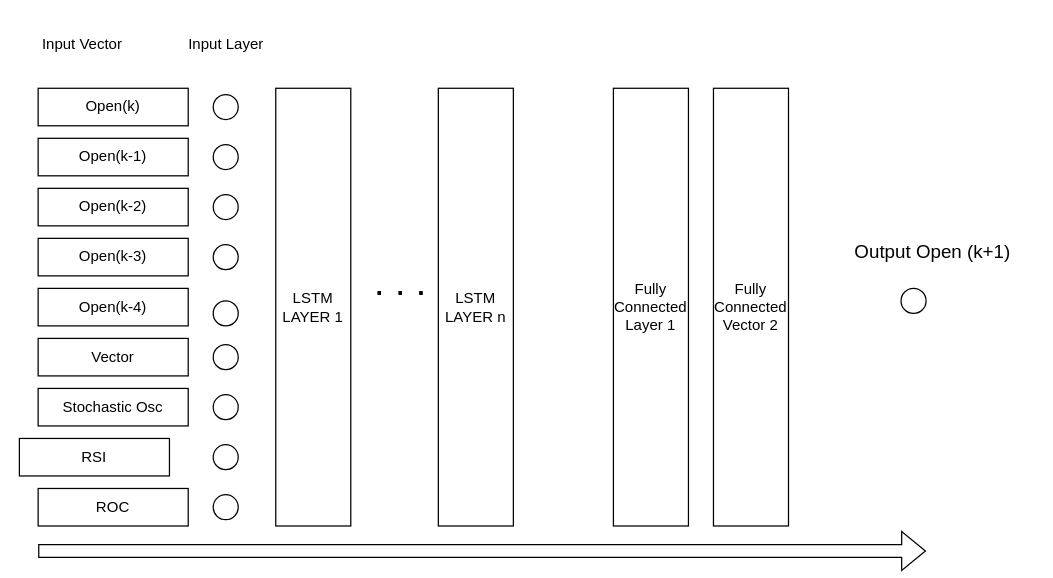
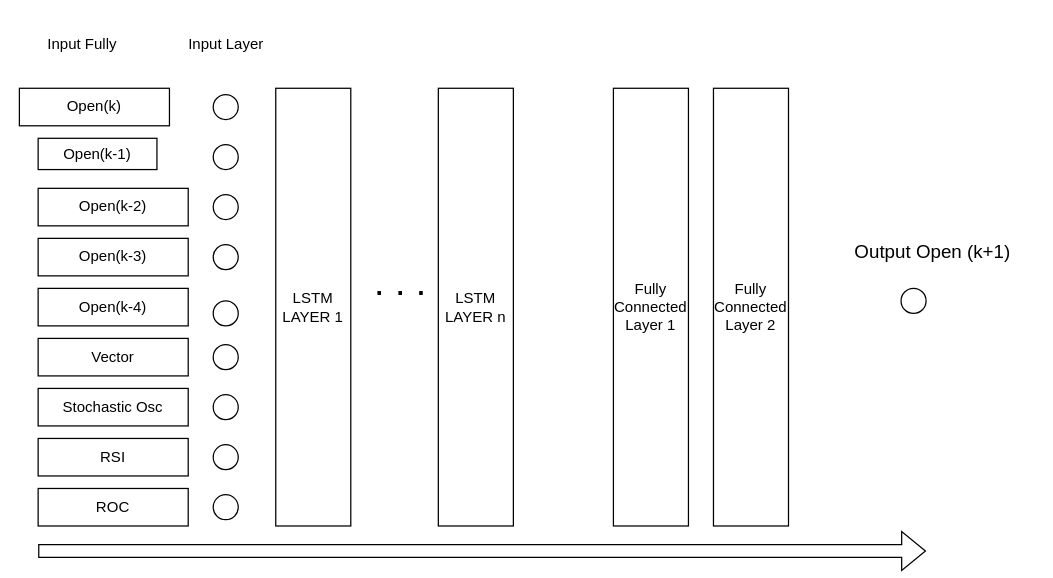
node "Input Vector": label "Input Vector" -> "Input Fully"
node "Open(k)": moved (113, 107) -> (94, 107)
node "Open(k-1)": size 150x38 -> 119x31
node "Fully Connected Vector 2": label "Fully Connected Vector 2" -> "Fully Connected Layer 2"
node "RSI": moved (94, 457) -> (113, 457)
